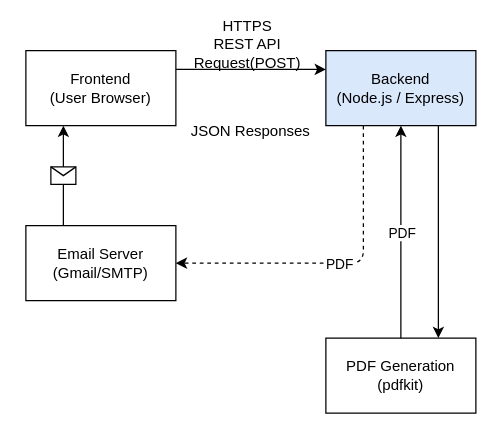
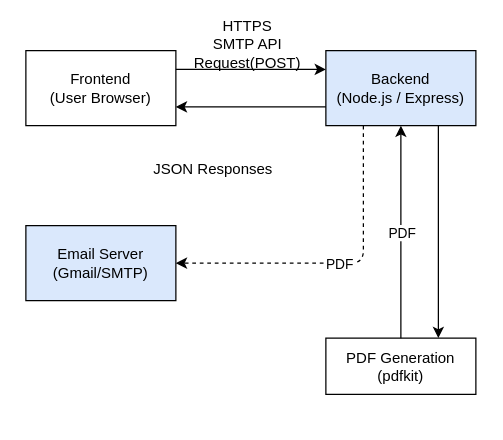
node "HTTPS REST API Request(POST)": label "HTTPS REST API Request(POST)" -> "HTTPS SMTP API Request(POST)"
edge "Backend (Node.js / Express)" -> "Frontend (User Browser)": added
node "JSON Responses": moved (251, 132) -> (213, 169)
edge "Email Server (Gmail/SMTP)" -> "Frontend (User Browser)": removed
node "Email Server (Gmail/SMTP)": fillcolor #ffffff -> #dae8fc
node "PDF Generation (pdfkit)": size 150x75 -> 150x56
